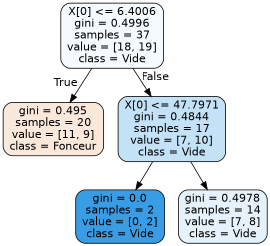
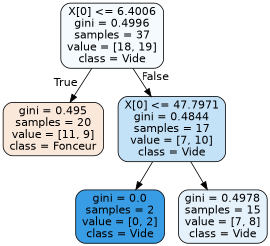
node "gini = 0.4978 samples = 14 value = [7, 8] class = Vide": label "gini = 0.4978 samples = 14 value = [7, 8] class = Vide" -> "gini = 0.4978 samples = 15 value = [7, 8] class = Vide"
